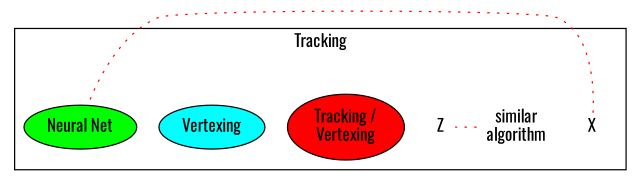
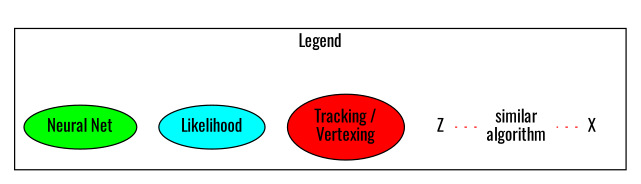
edge "Neural Net" -- "X": now "similar algorithm" -- "X"
cluster "Tracking": label "Tracking" -> "Legend"
node "Vertexing": label "Vertexing" -> "Likelihood"
